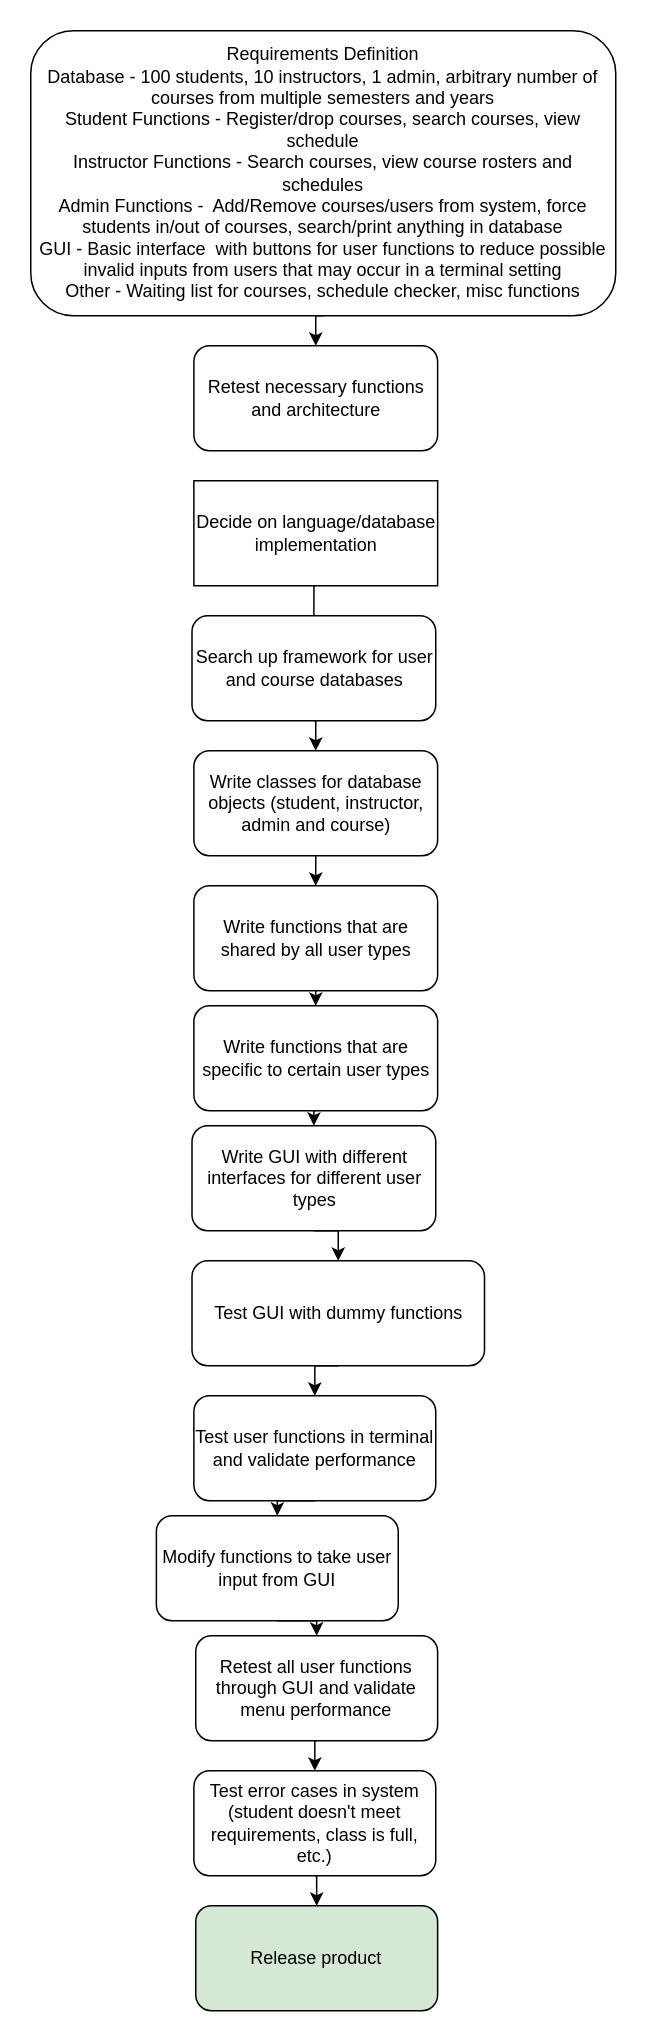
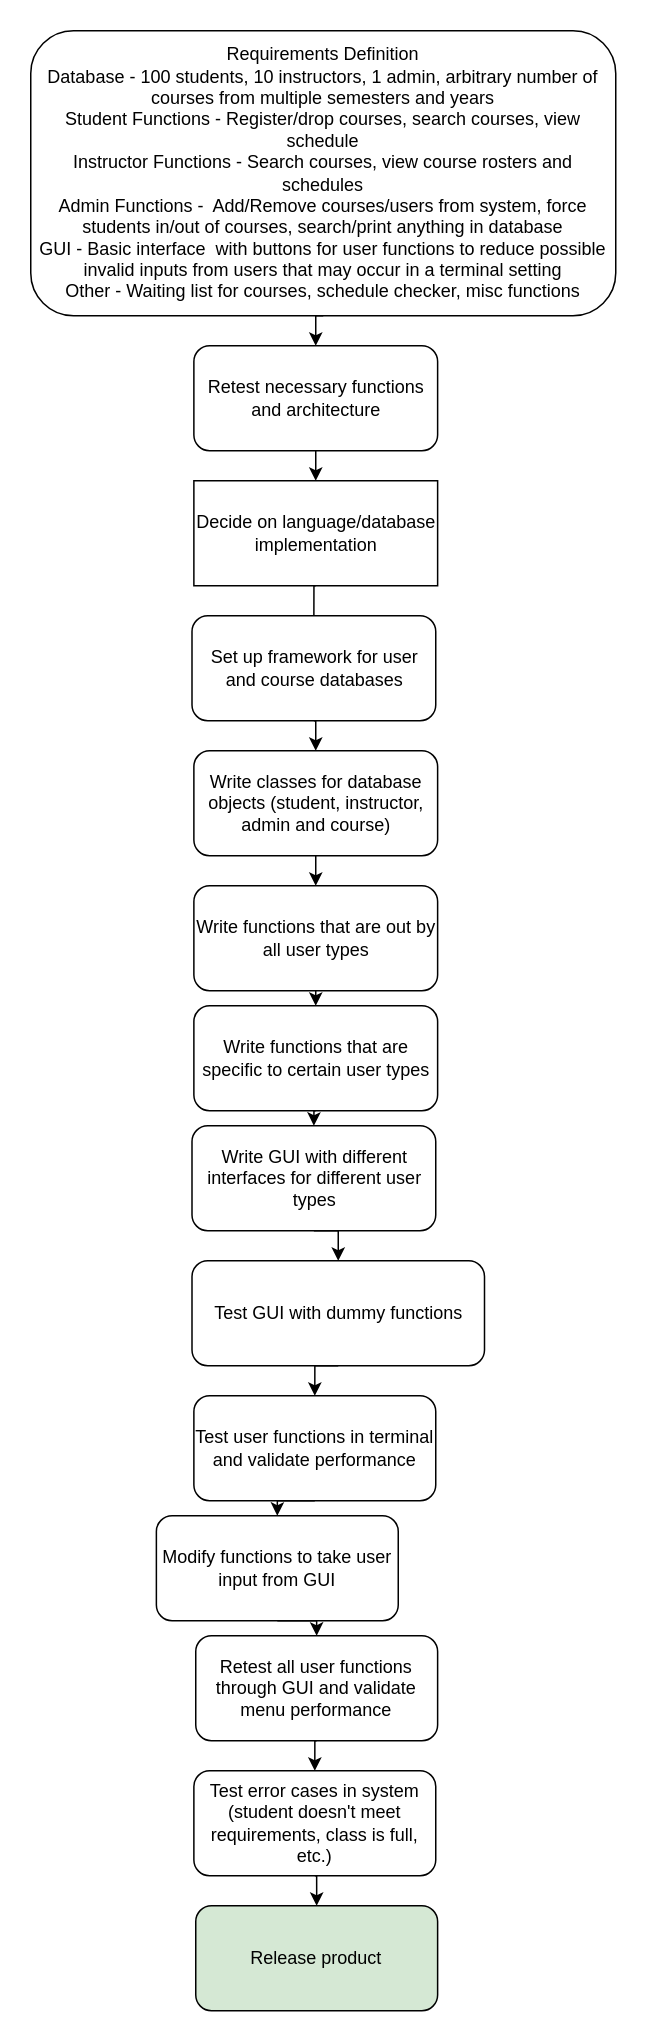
edge "Retest necessary functions and architecture" -> "Decide on language/database implementation": added
node "Search up framework for user and course databases": label "Search up framework for user and course databases" -> "Set up framework for user and course databases"
node "Write functions that are shared by all user types": label "Write functions that are shared by all user types" -> "Write functions that are out by all user types"
